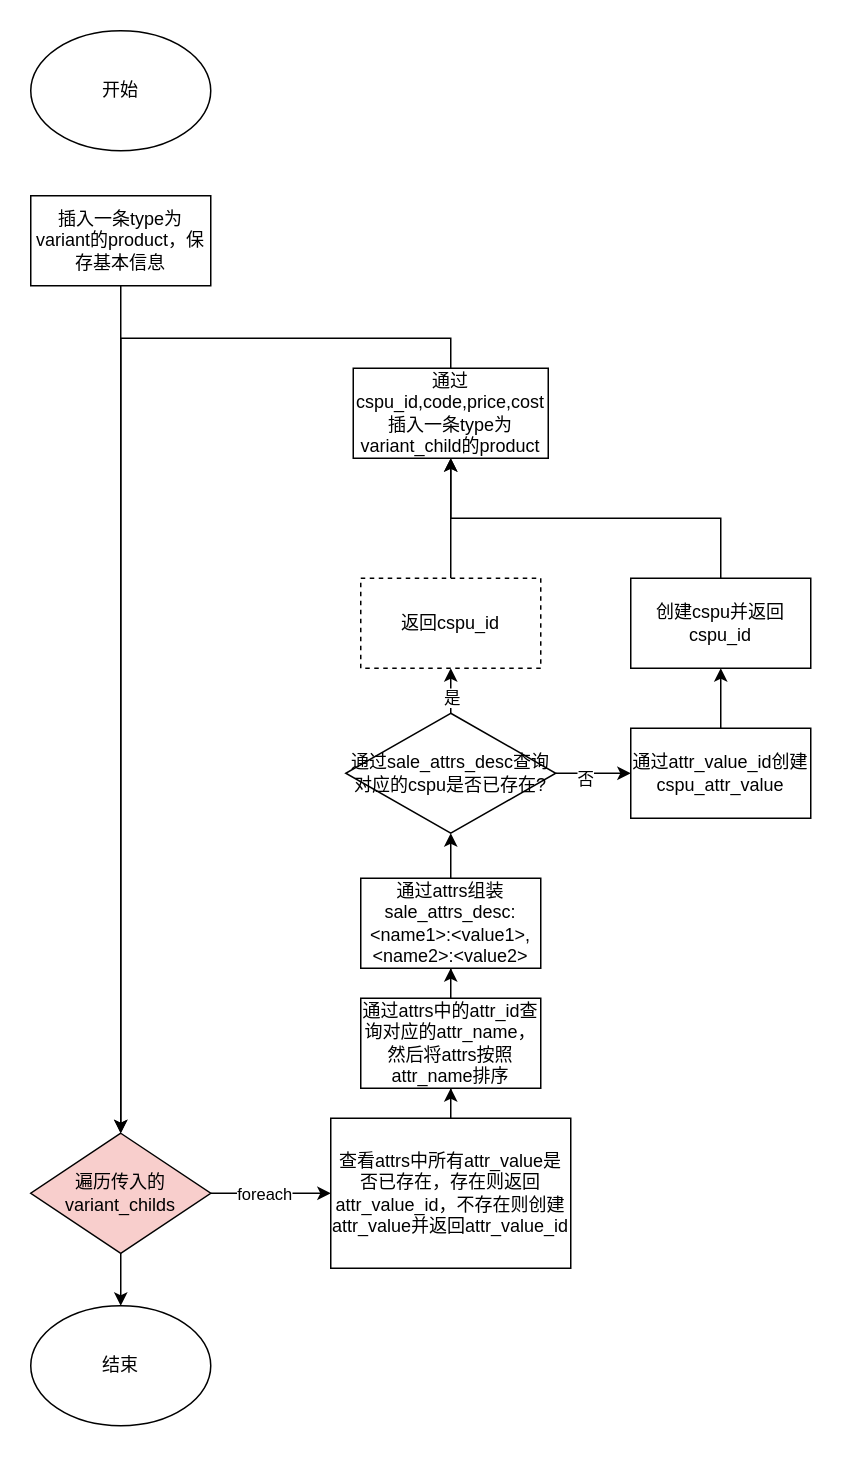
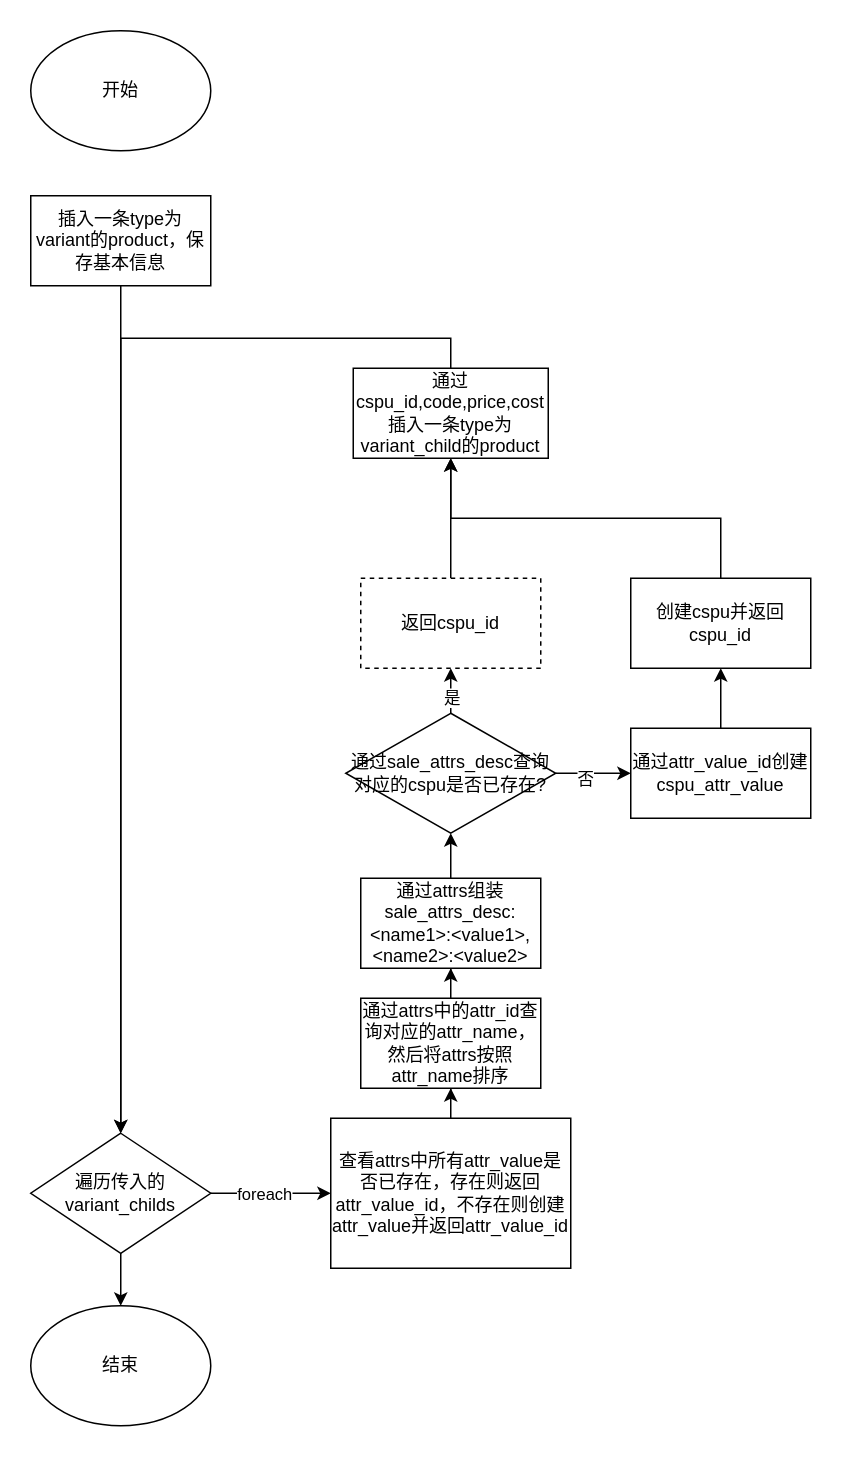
node "遍历传入的variant_childs": fillcolor #f8cecc -> #ffffff
